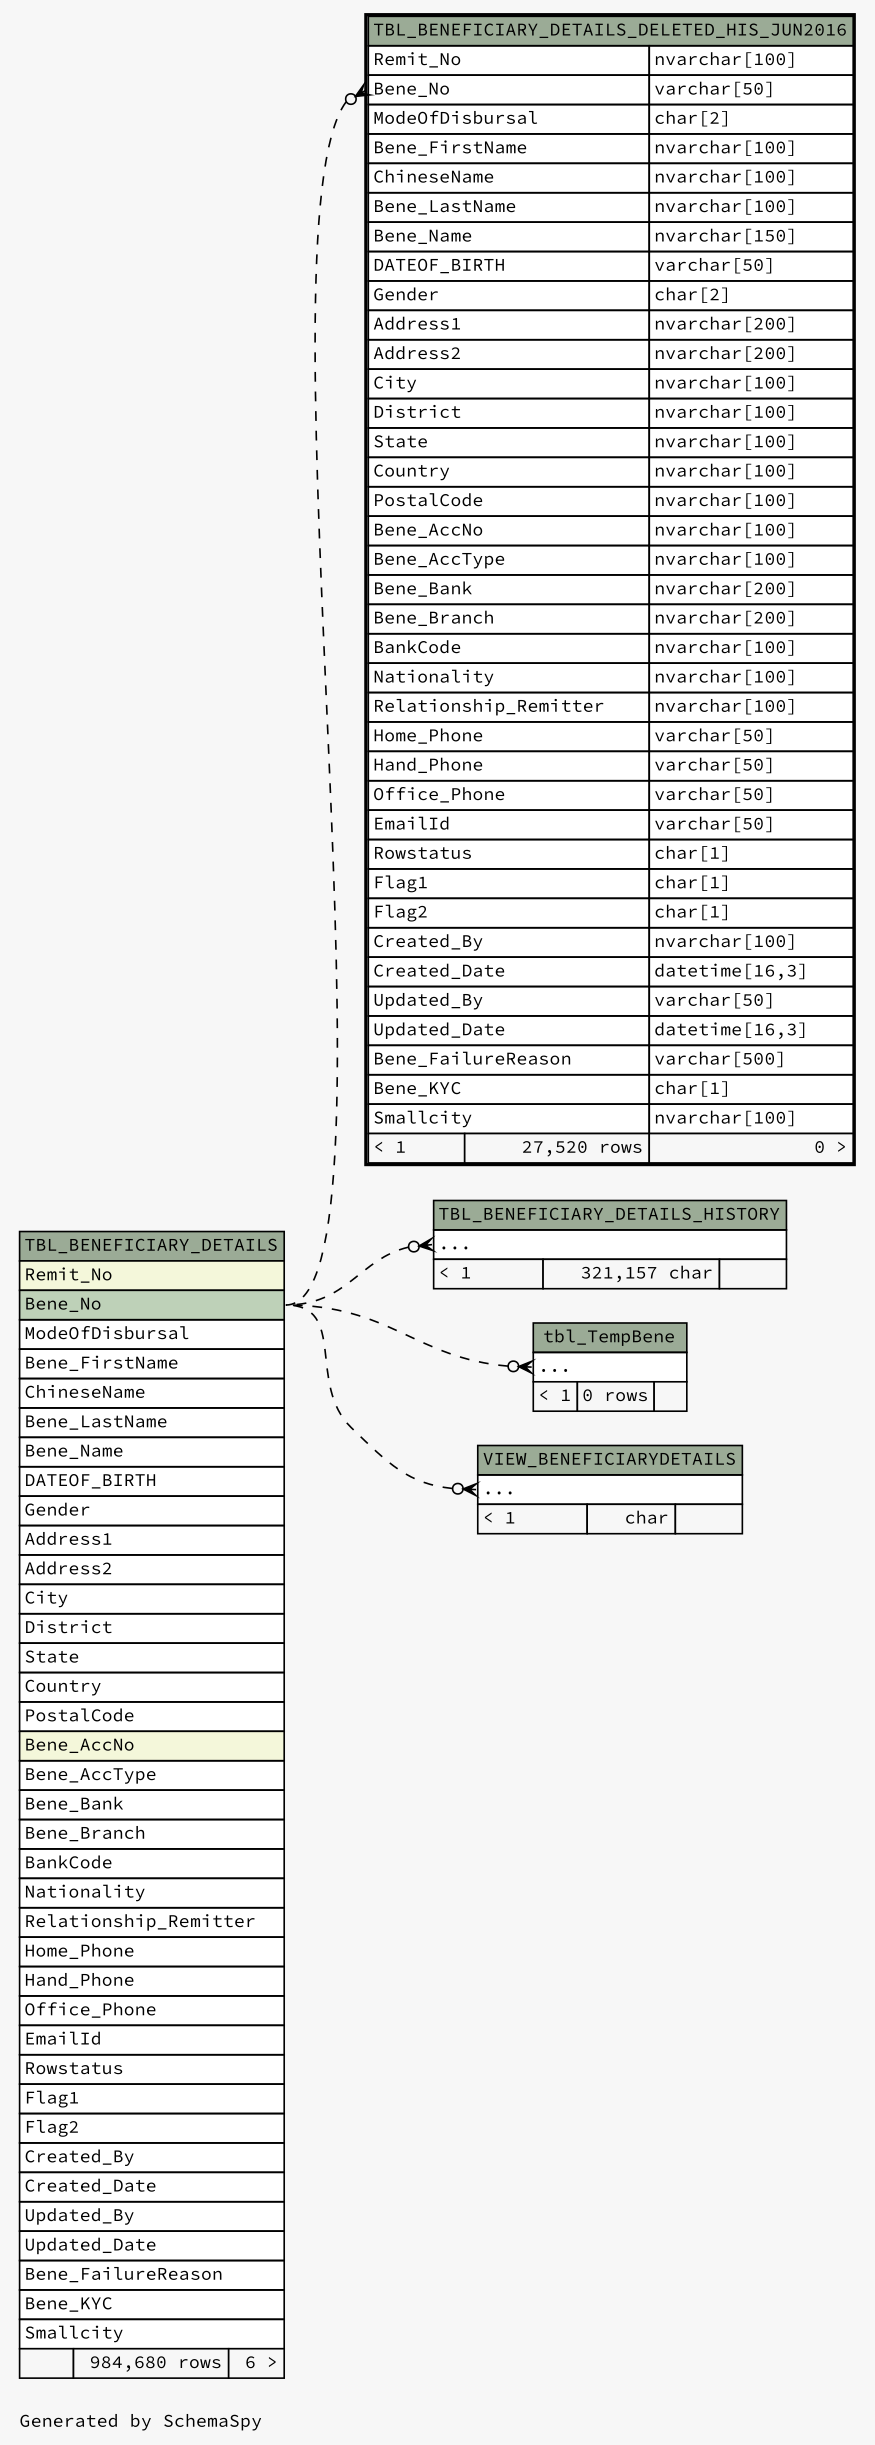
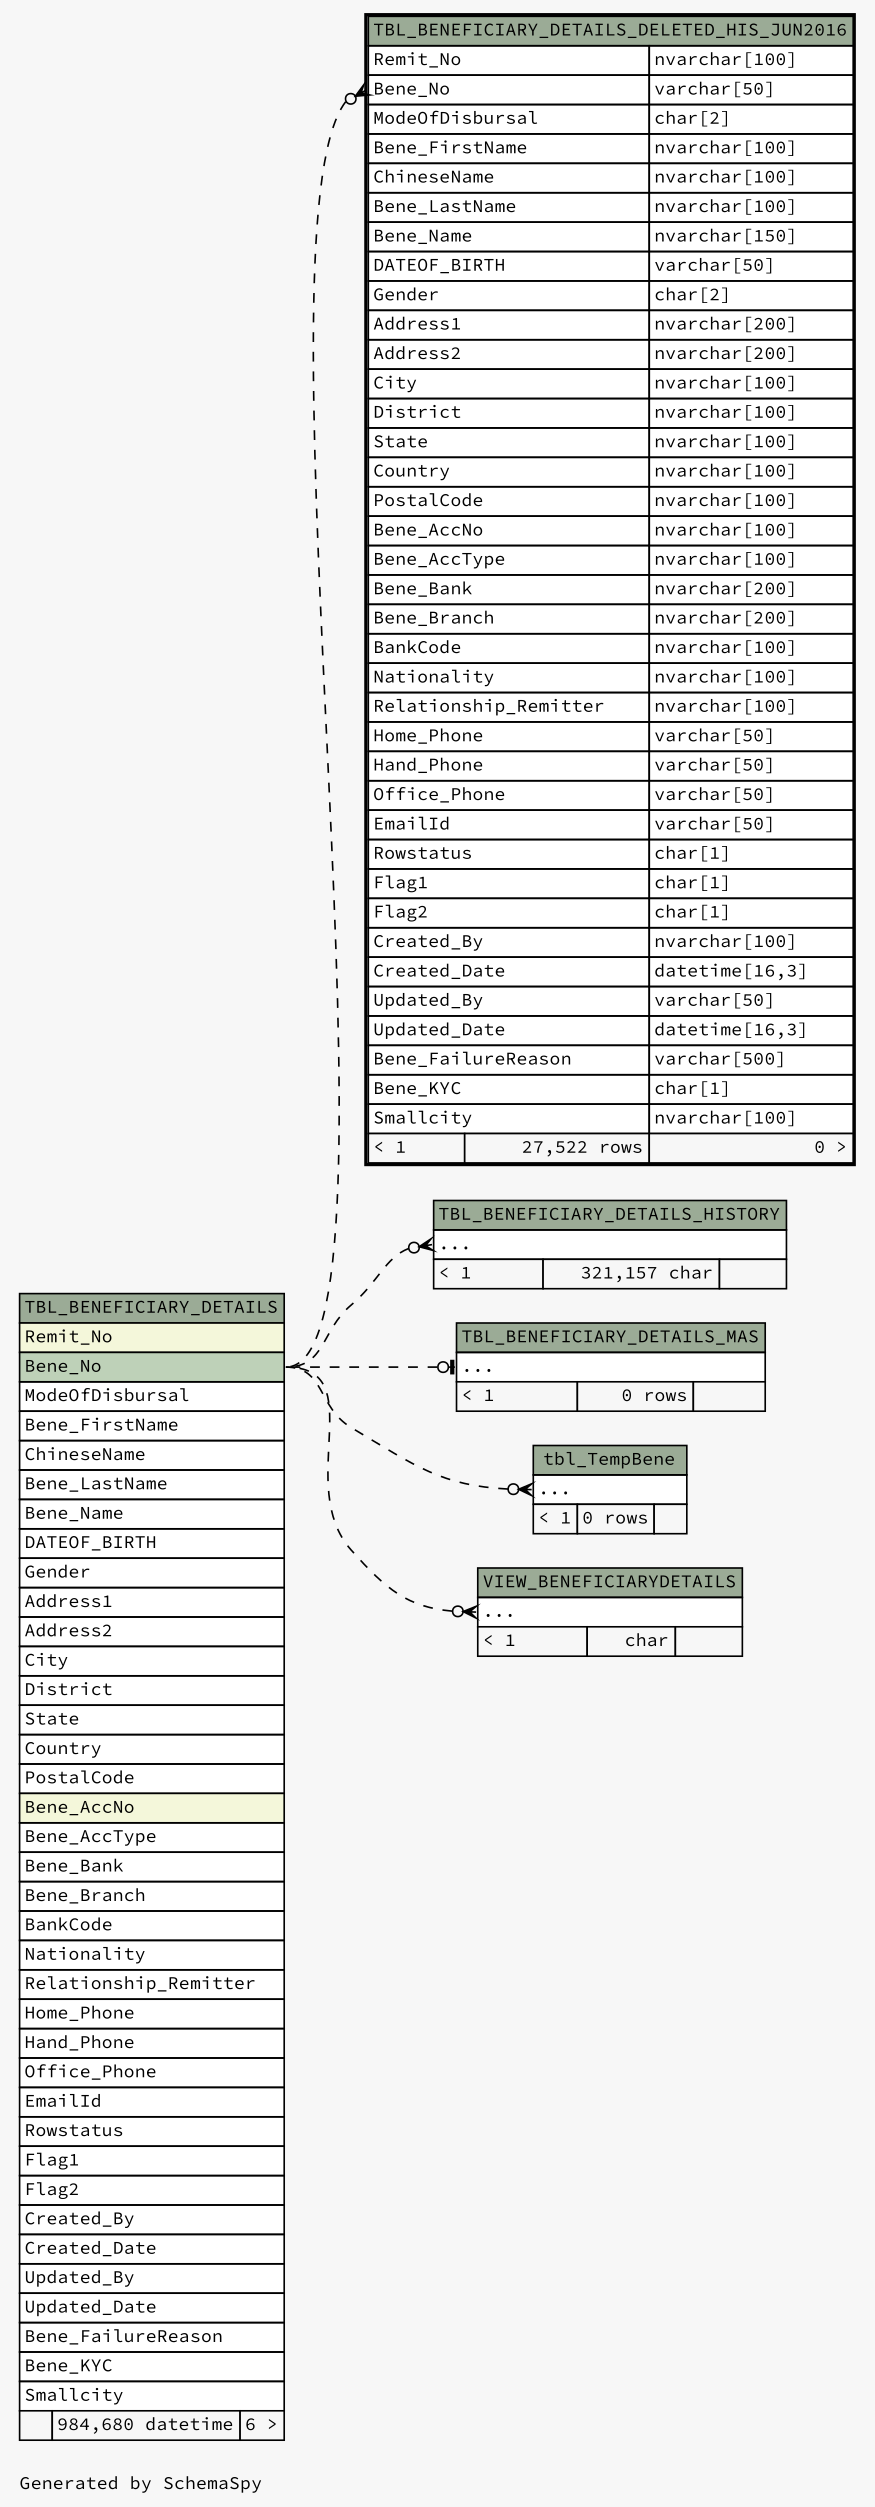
node "TBL_BENEFICIARY_DETAILS_DELETED_HIS_JUN2016": text "27,520 rows" -> "27,522 rows"
node "TBL_BENEFICIARY_DETAILS_MAS": added
node "TBL_BENEFICIARY_DETAILS": text "984,680 rows" -> "984,680 datetime"
